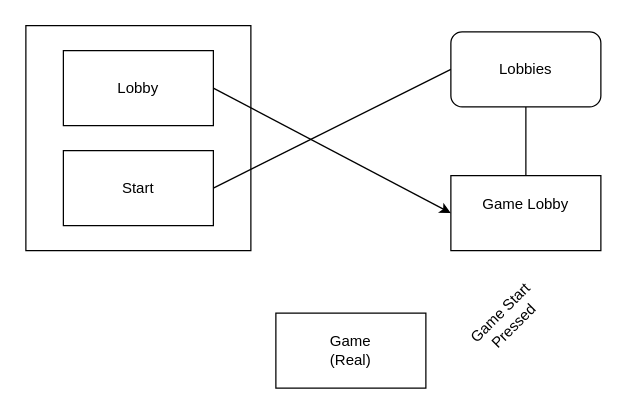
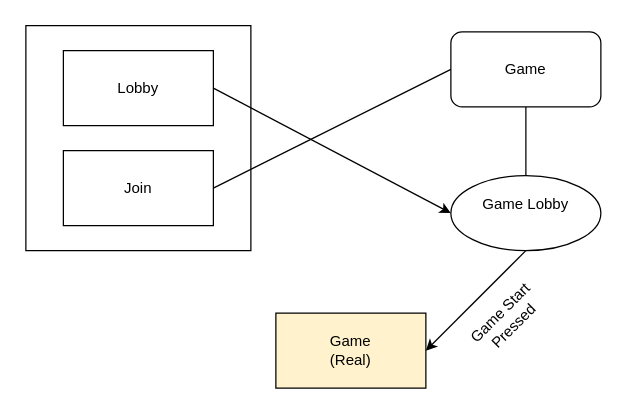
node "Lobbies": label "Lobbies" -> "Game"
node "Start": label "Start" -> "Join"
node "Game Lobby": shape rectangle -> ellipse
edge "Game Lobby" -> "Game (Real)": added
node "Game (Real)": fillcolor #ffffff -> #fff2cc
